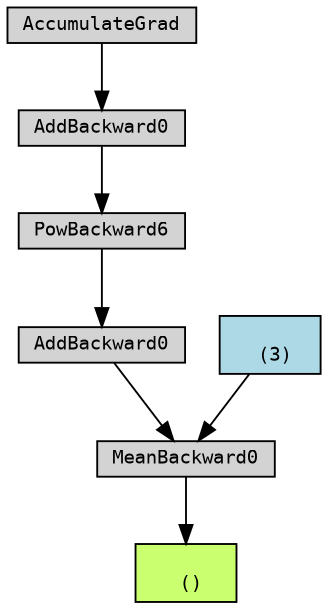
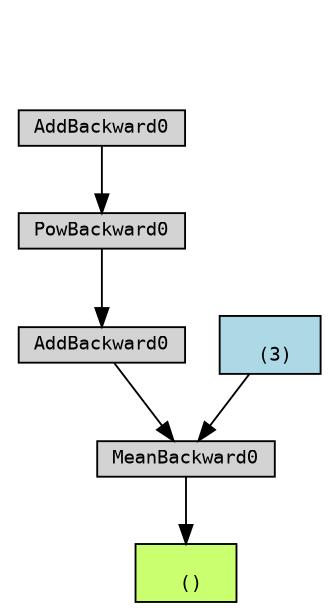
node "AccumulateGrad": removed
node "PowBackward6": label "PowBackward6" -> "PowBackward0"
